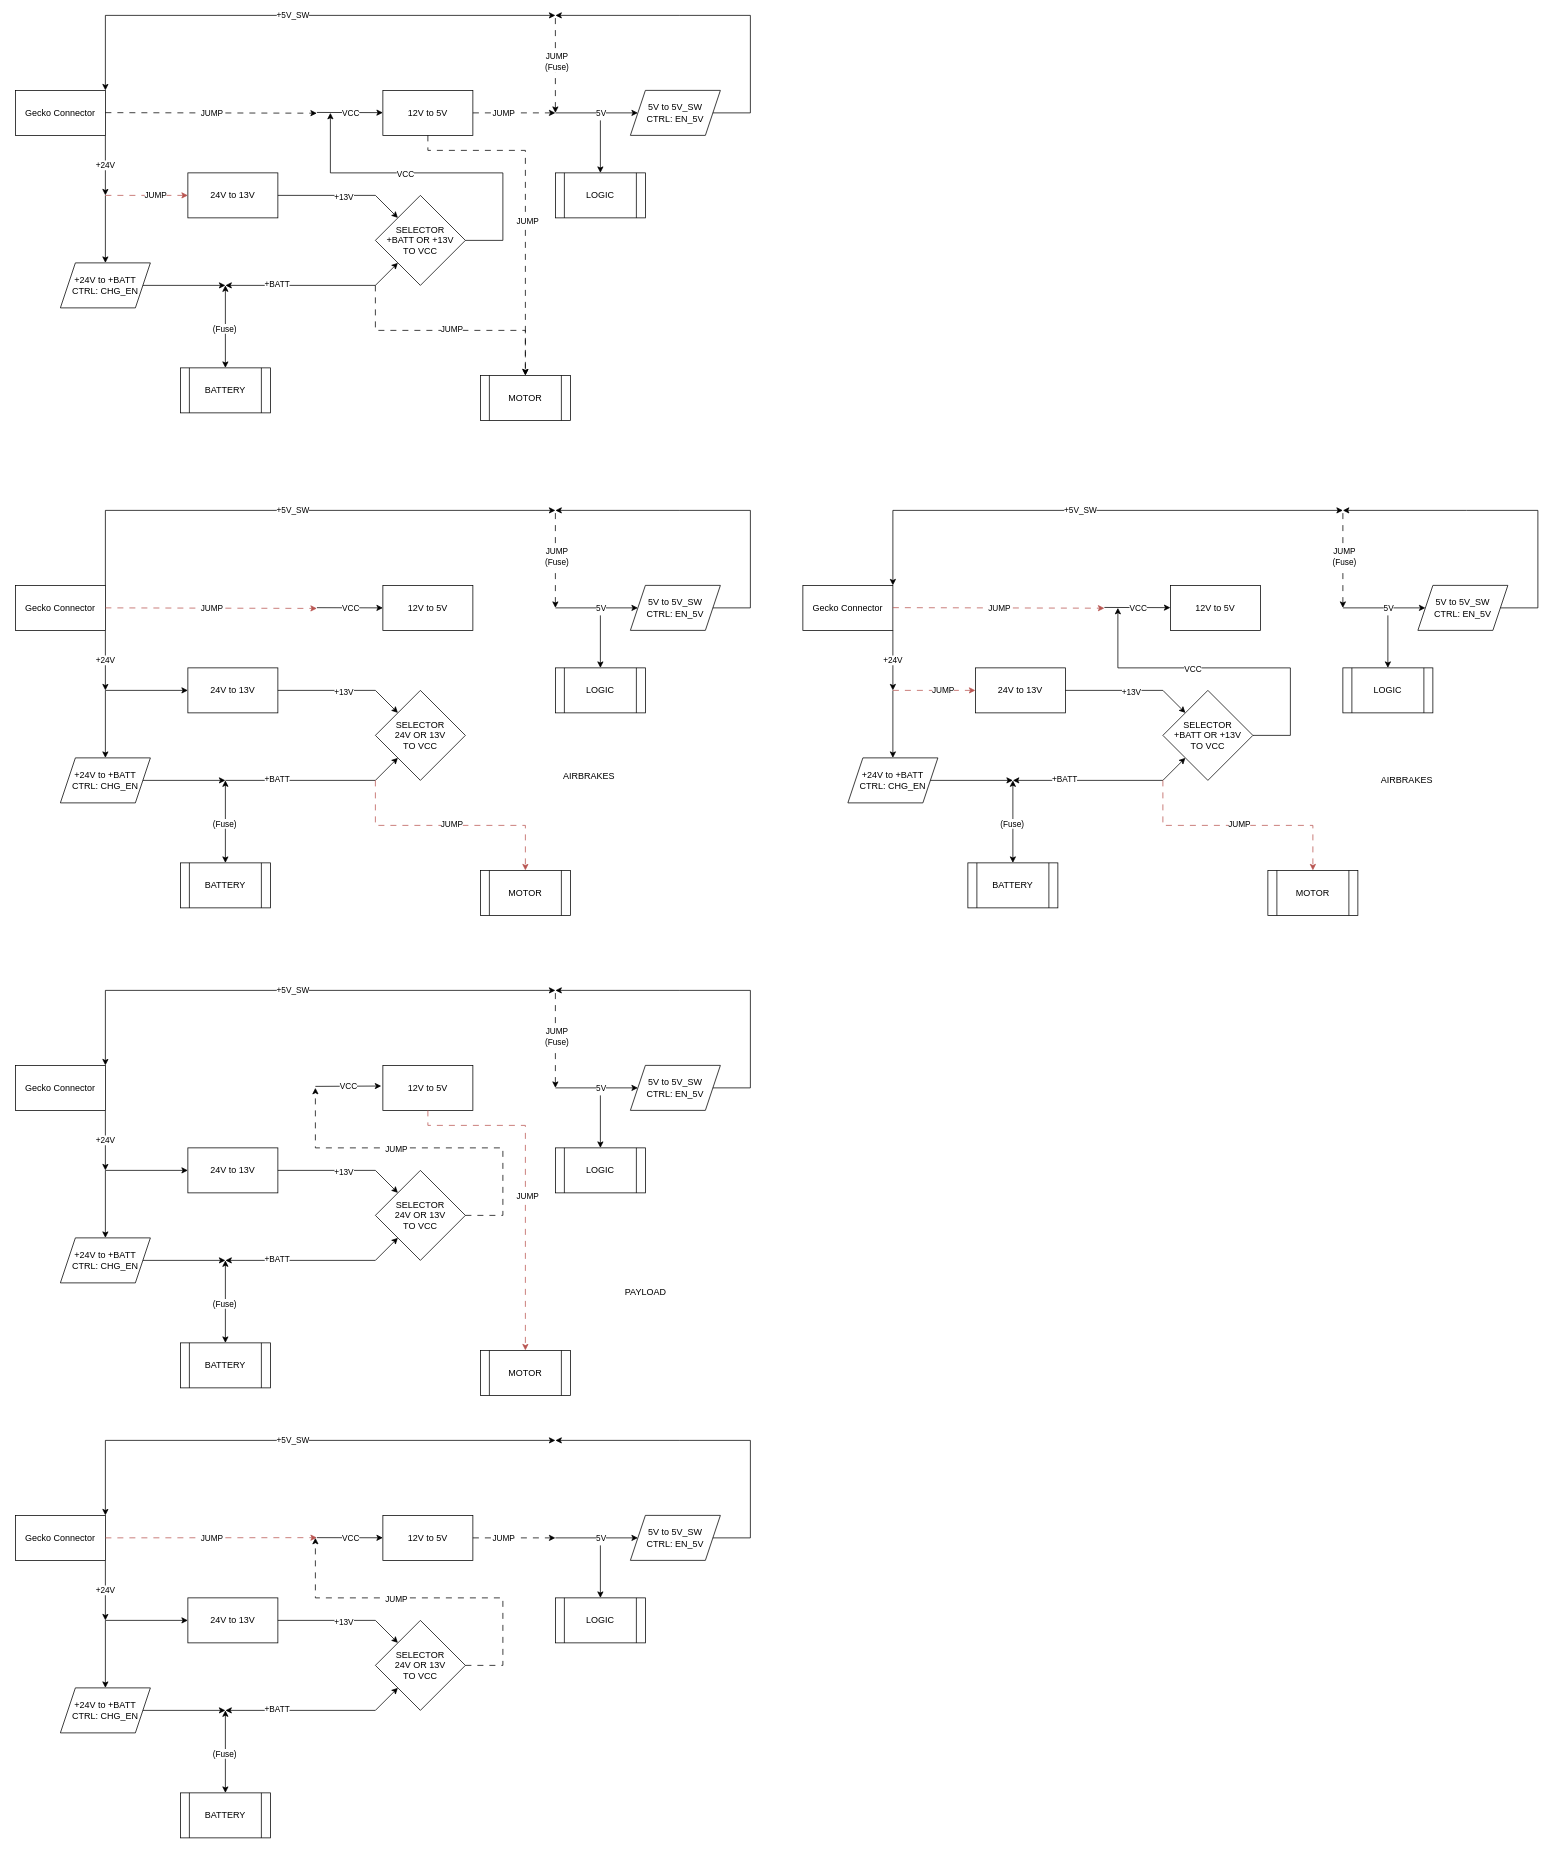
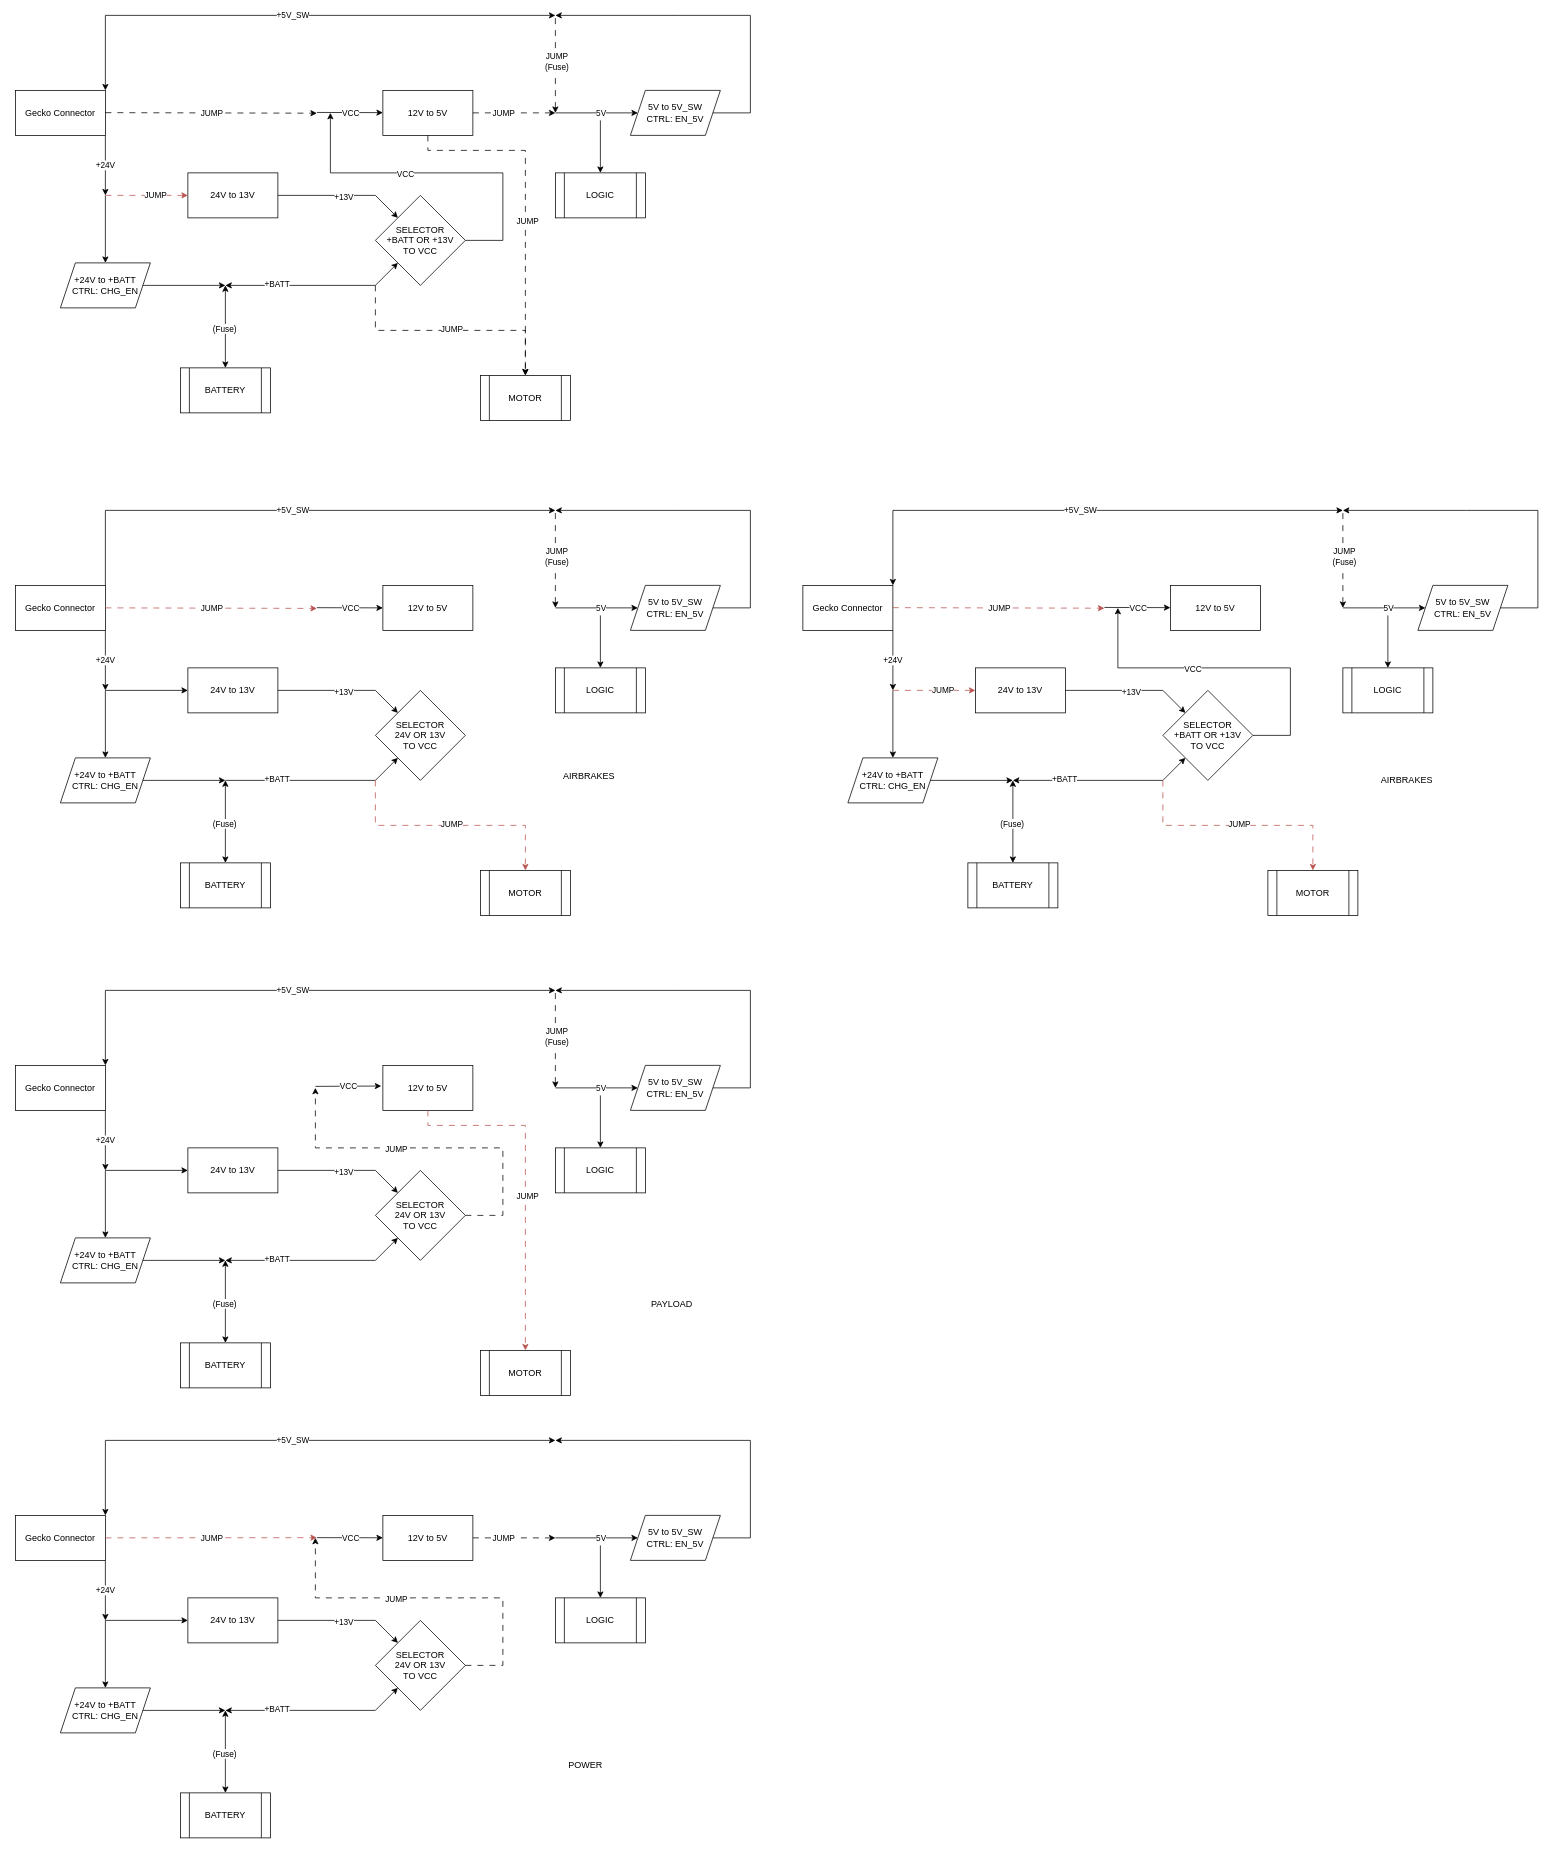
node "PAYLOAD": moved (645, 1293) -> (672, 1304)
node "POWER": added
